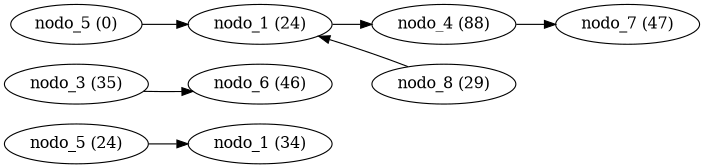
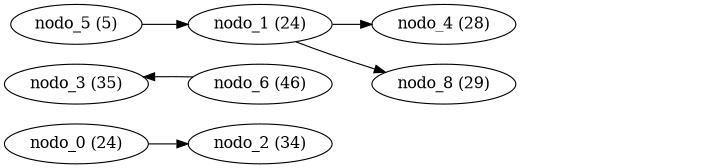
node "nodo_5 (0)": label "nodo_5 (0)" -> "nodo_5 (5)"
node "nodo_4 (88)": label "nodo_4 (88)" -> "nodo_4 (28)"
node "nodo_7 (47)": removed
edge "nodo_8 (29)" -> "nodo_1 (24)": reversed
edge "nodo_3 (35)" -> "nodo_6 (46)": reversed
node "nodo_5 (24)": label "nodo_5 (24)" -> "nodo_0 (24)"
node "nodo_1 (34)": label "nodo_1 (34)" -> "nodo_2 (34)"
